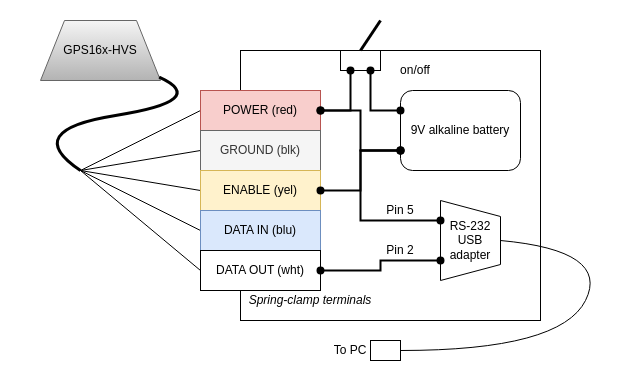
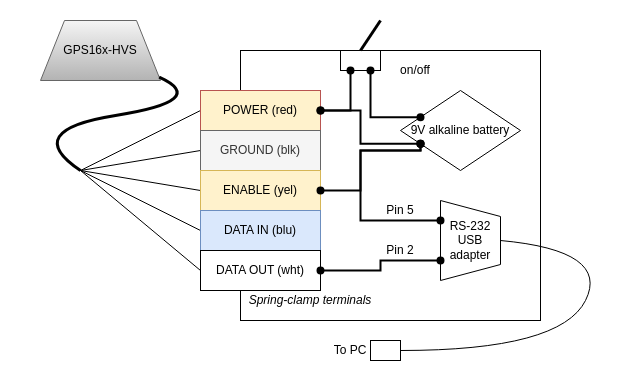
node "POWER (red)": fillcolor #f8cecc -> #fff2cc
node "9V alkaline battery": shape rounded rectangle -> diamond
